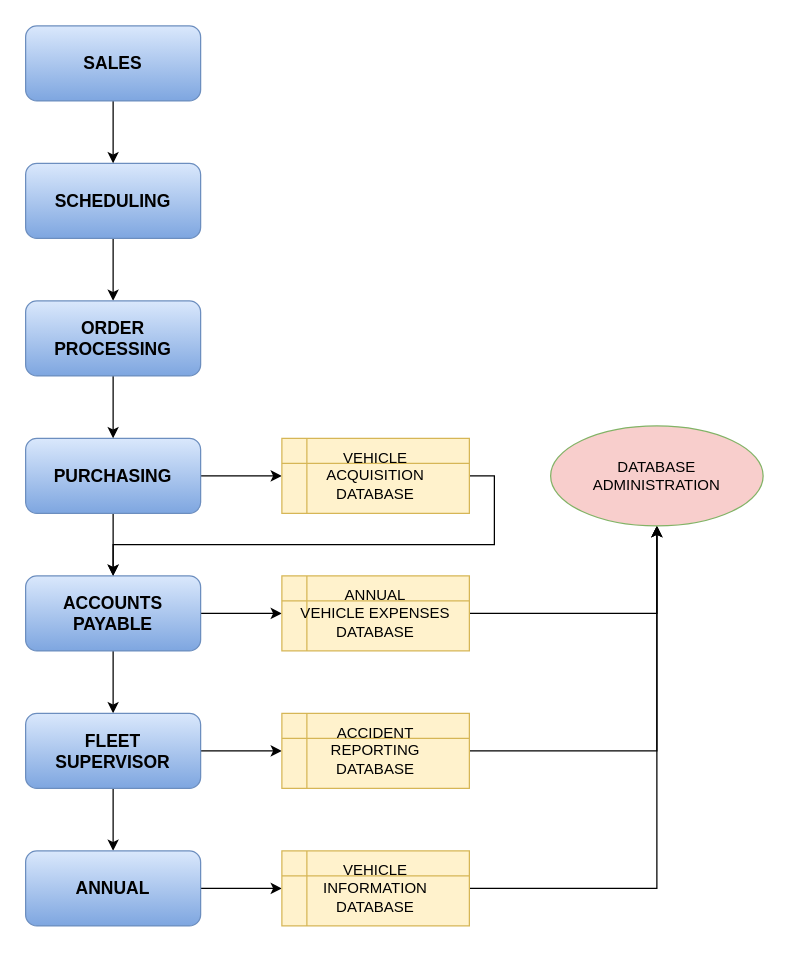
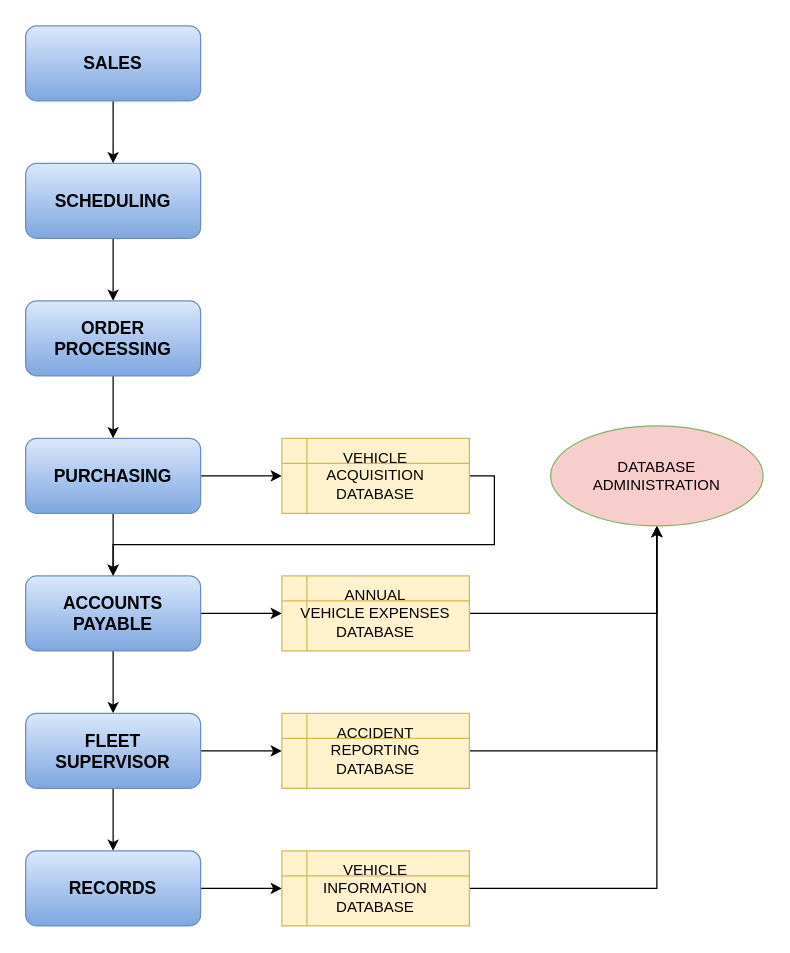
node "ANNUAL": label "ANNUAL" -> "RECORDS"
